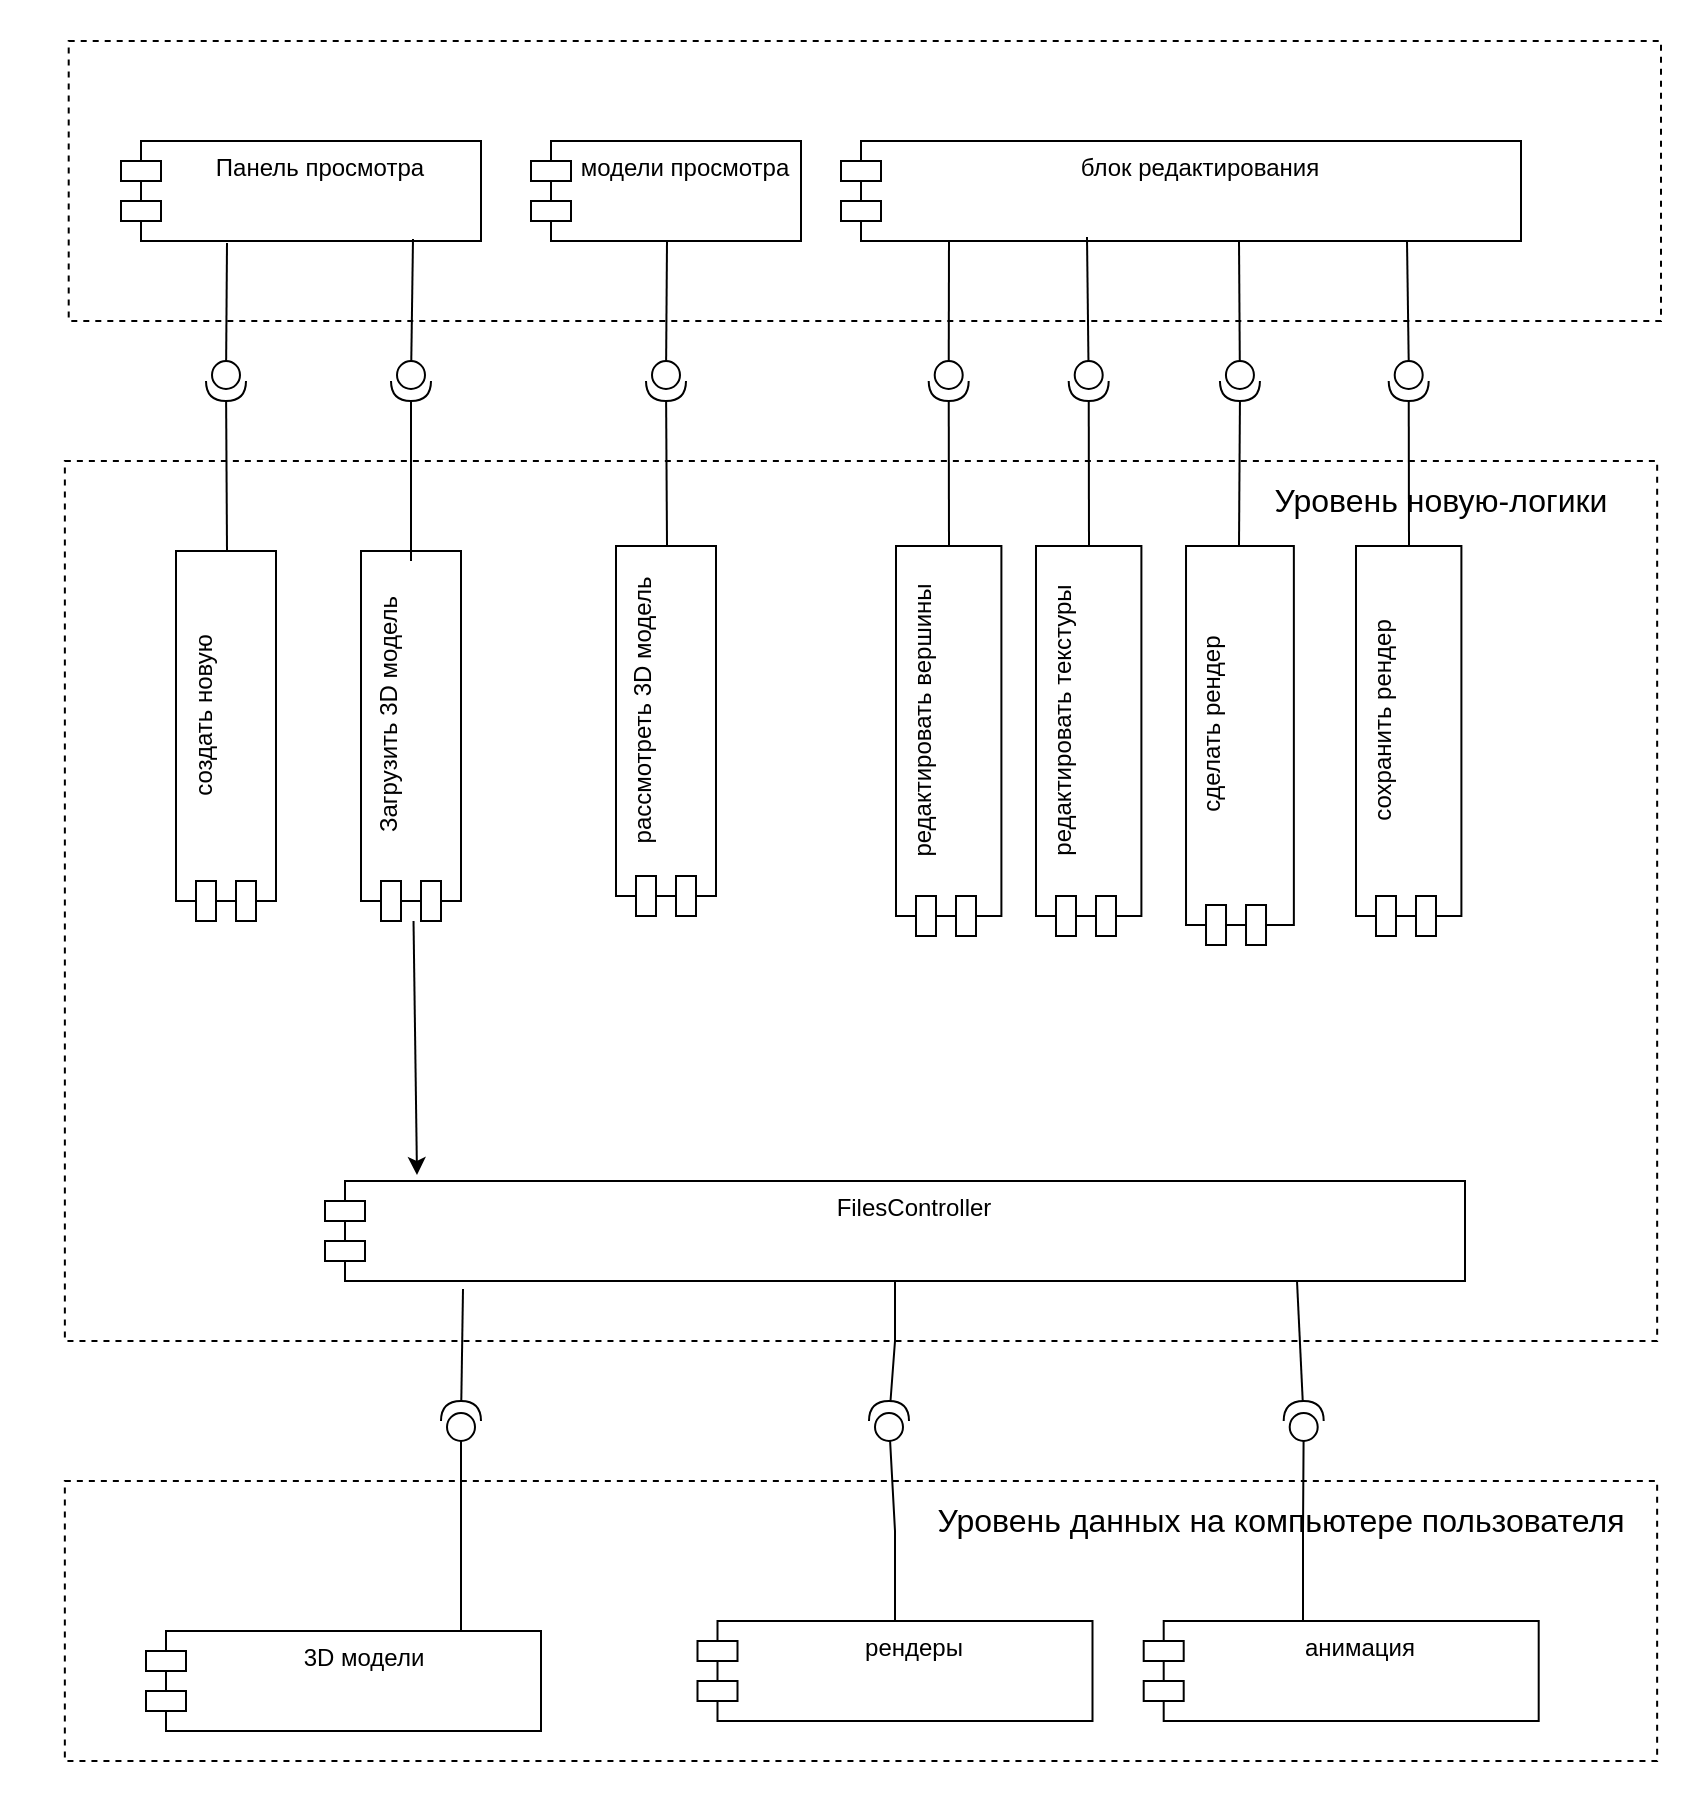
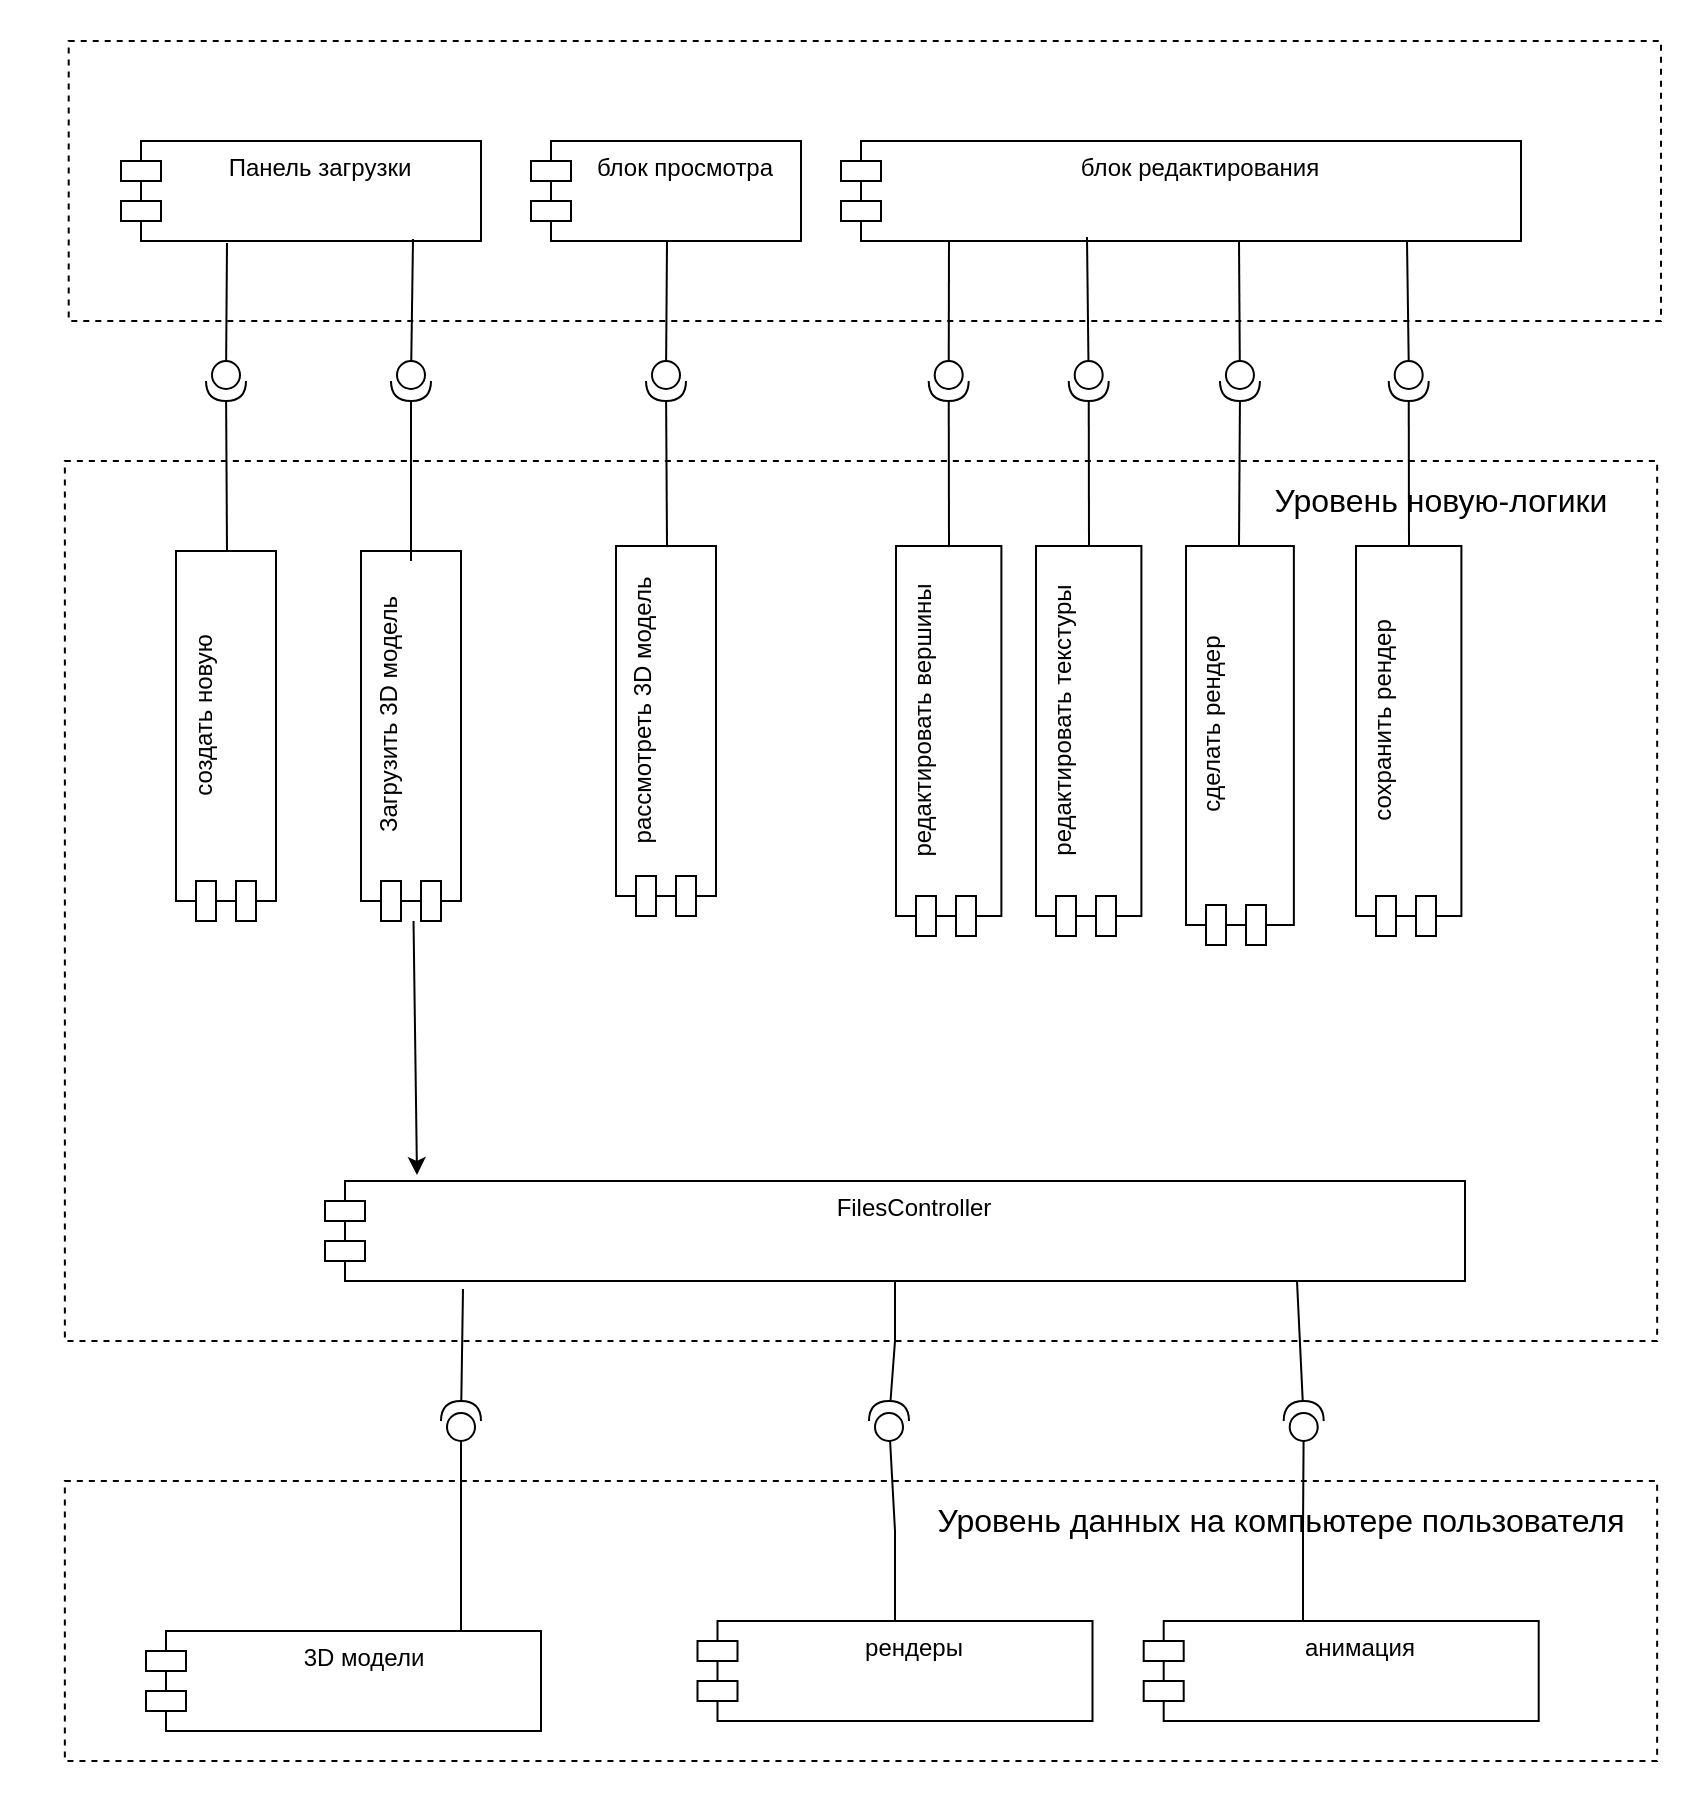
node "Панель просмотра": label "Панель просмотра" -> "Панель загрузки"
node "модели просмотра": label "модели просмотра" -> "блок просмотра"
